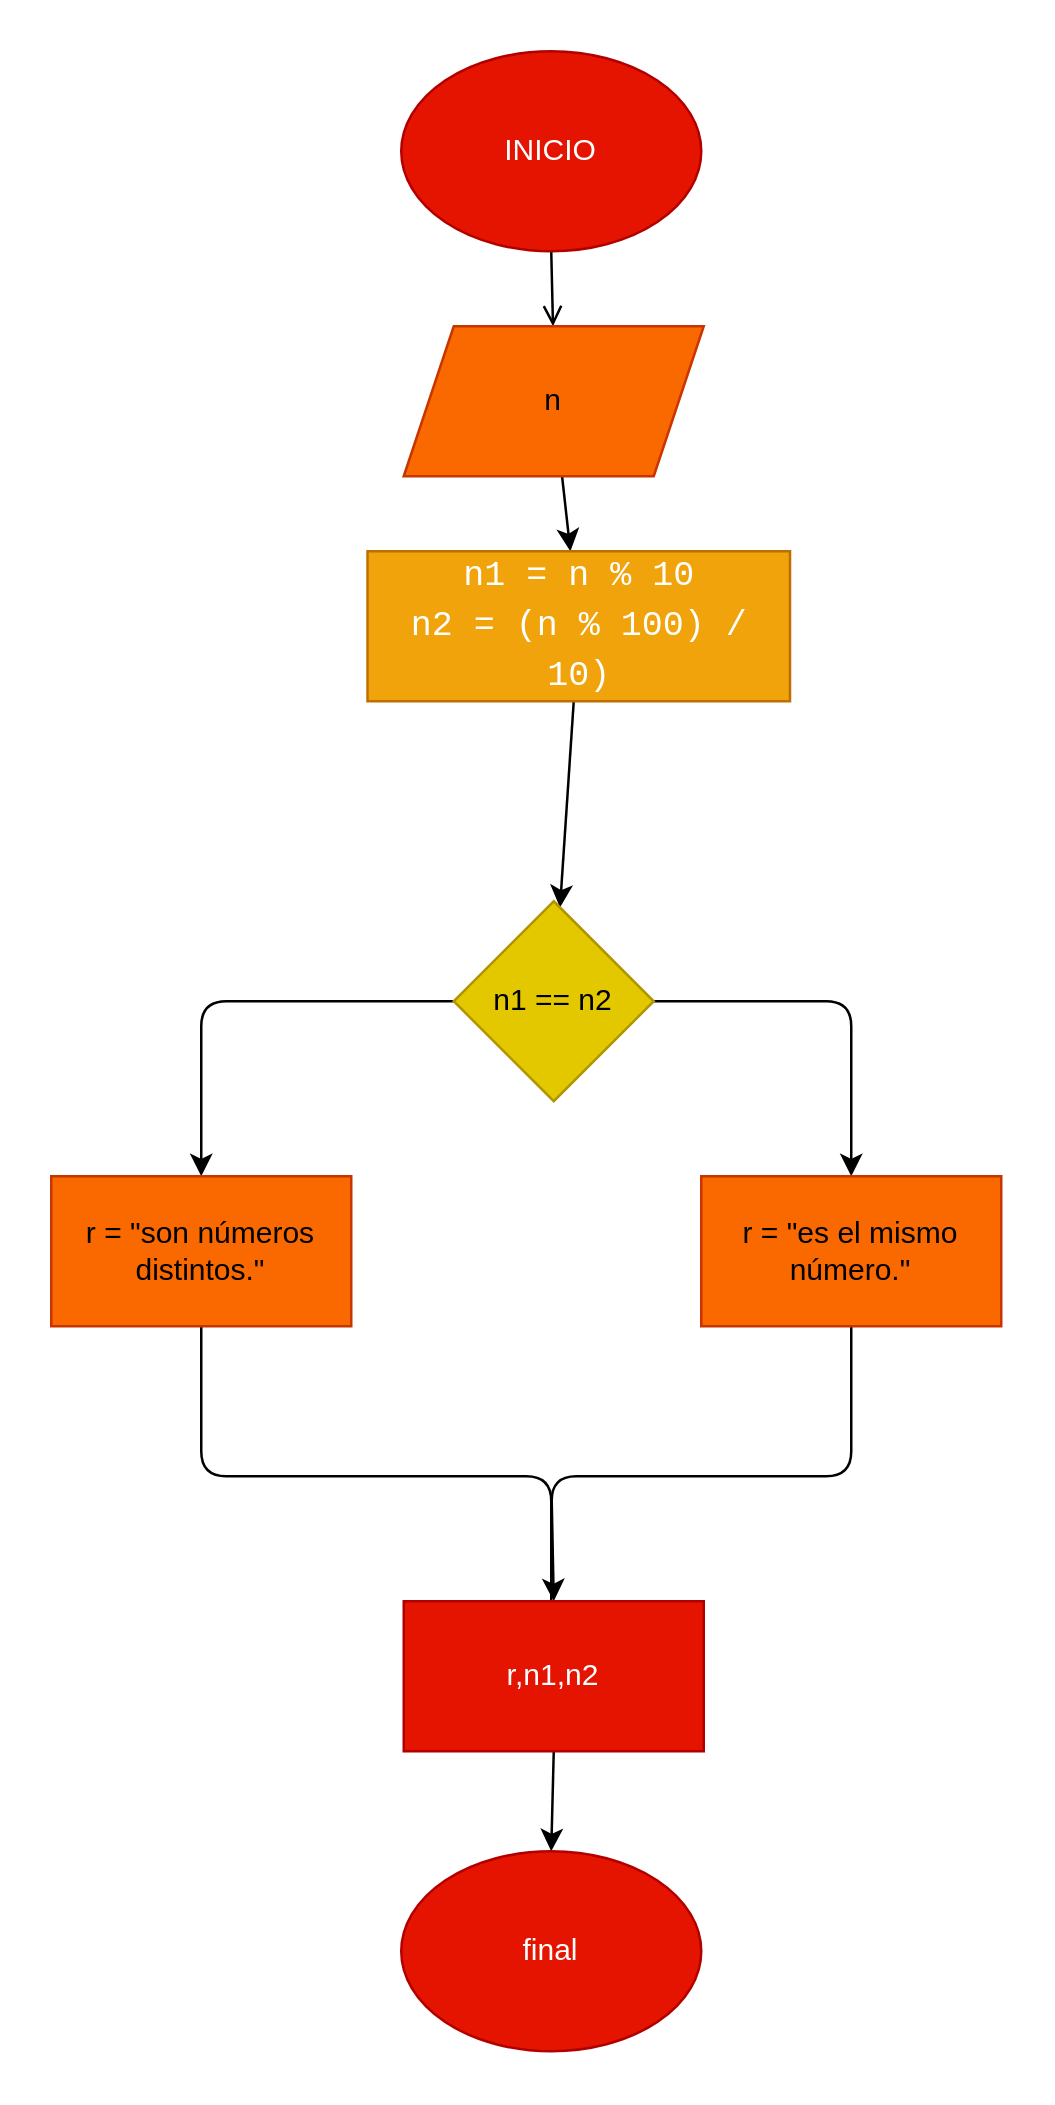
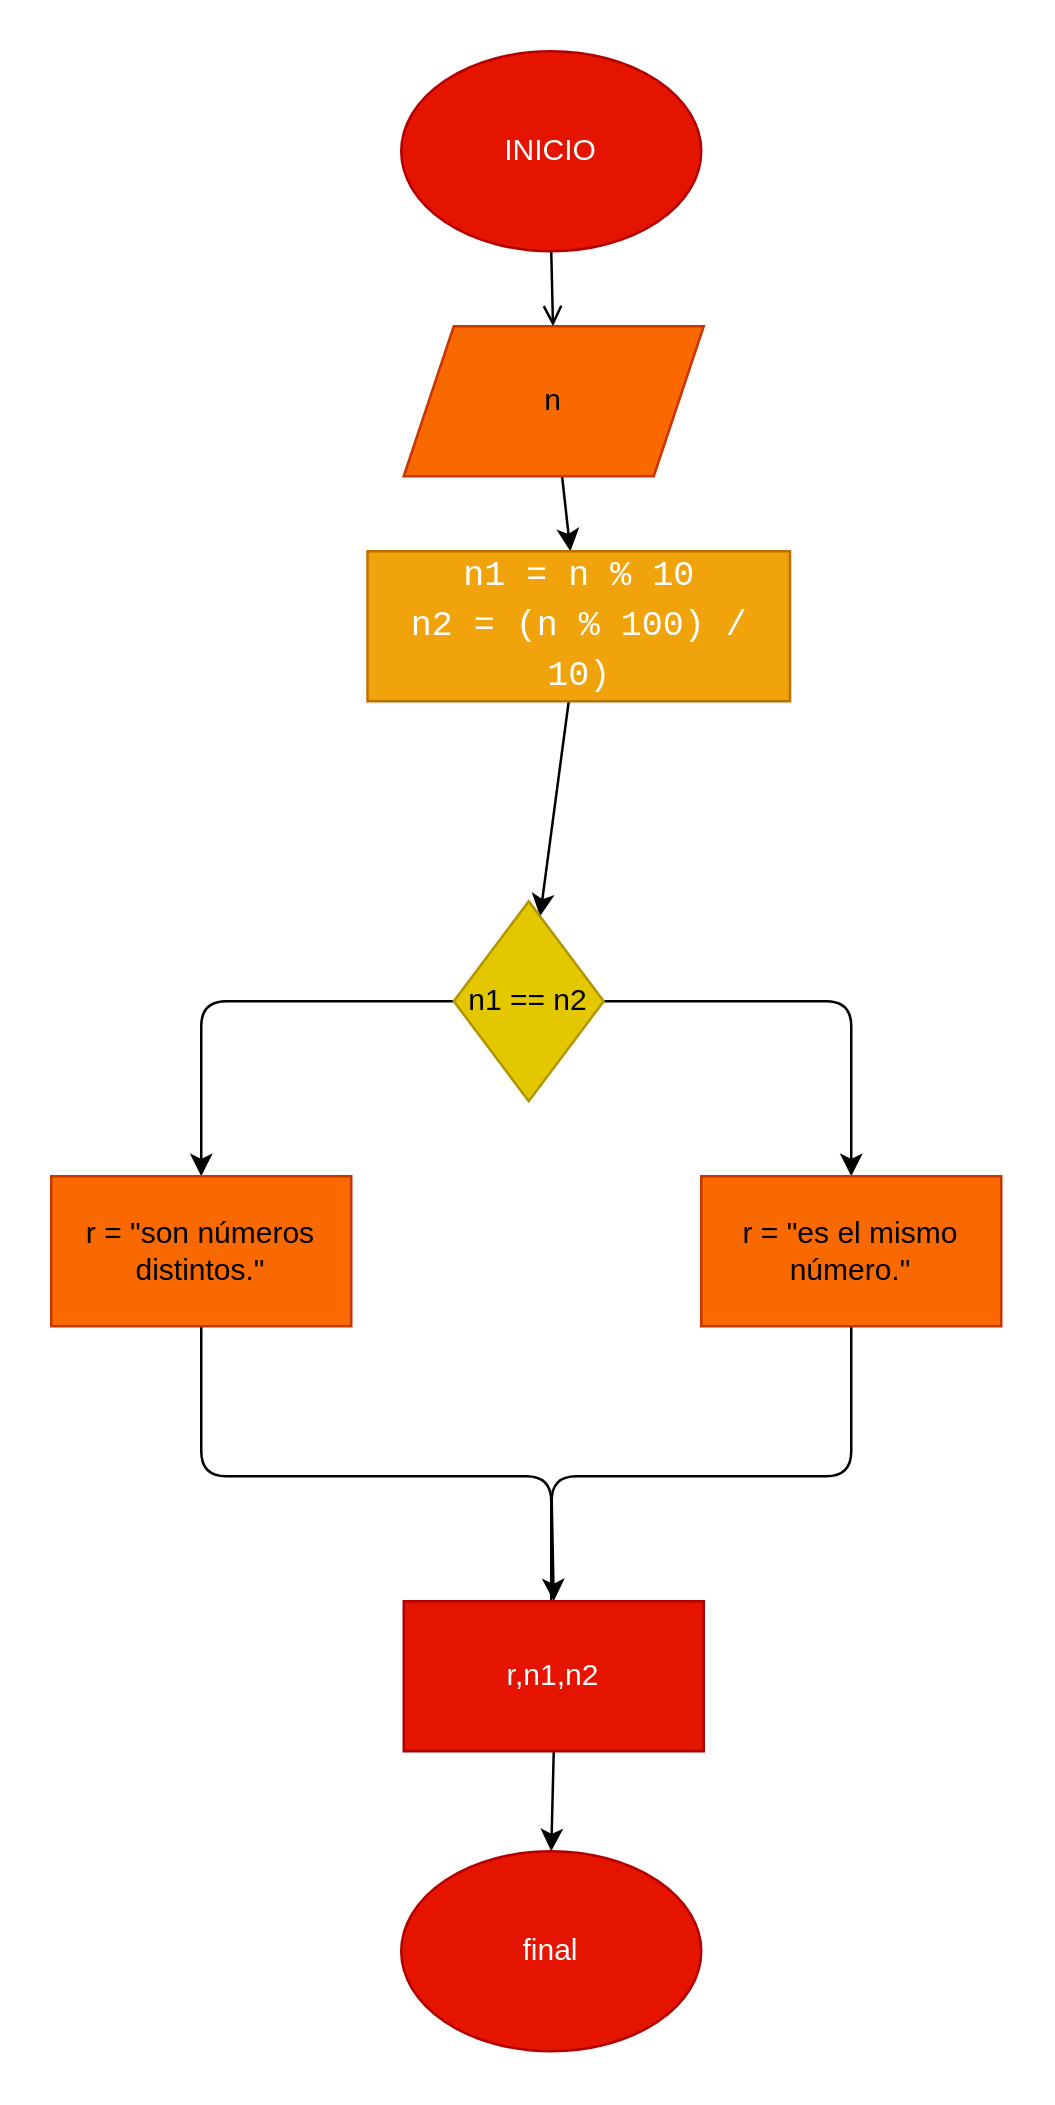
node "n1 == n2": size 200x200 -> 150x200
